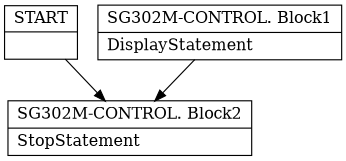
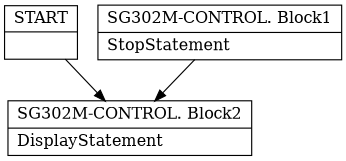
node "SG302M-CONTROL. Block1": text "DisplayStatement" -> "StopStatement"
node "SG302M-CONTROL. Block2": text "StopStatement" -> "DisplayStatement"
